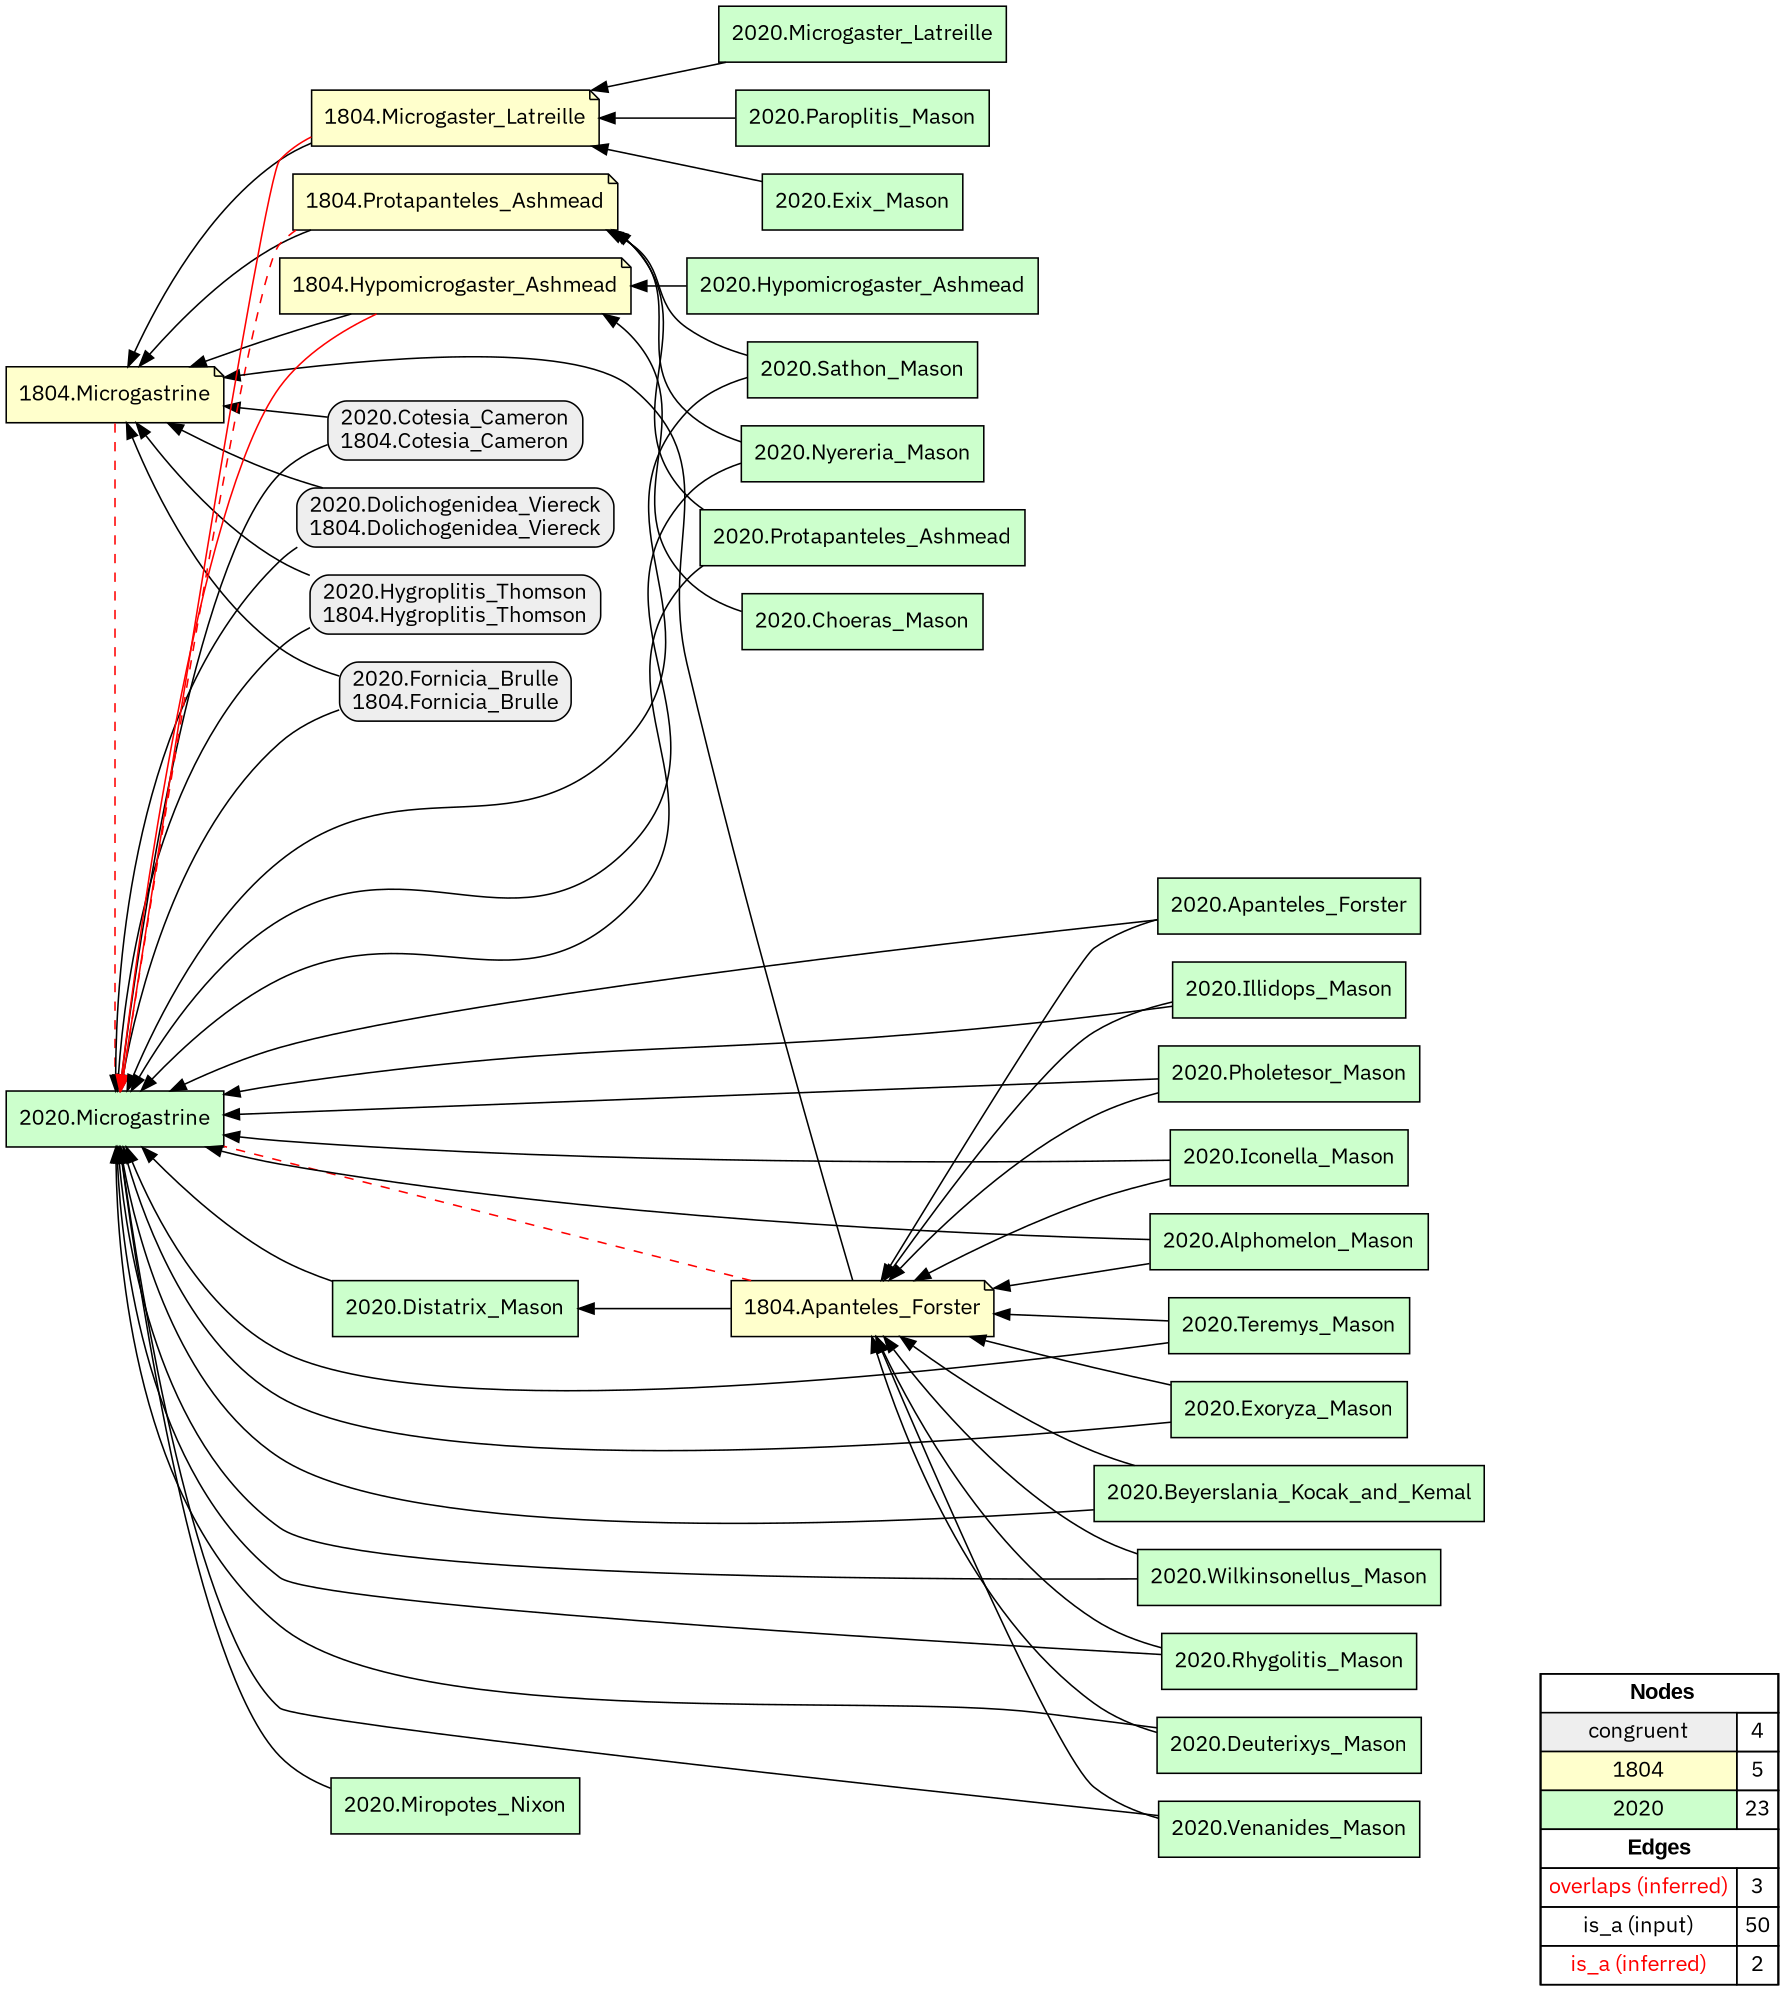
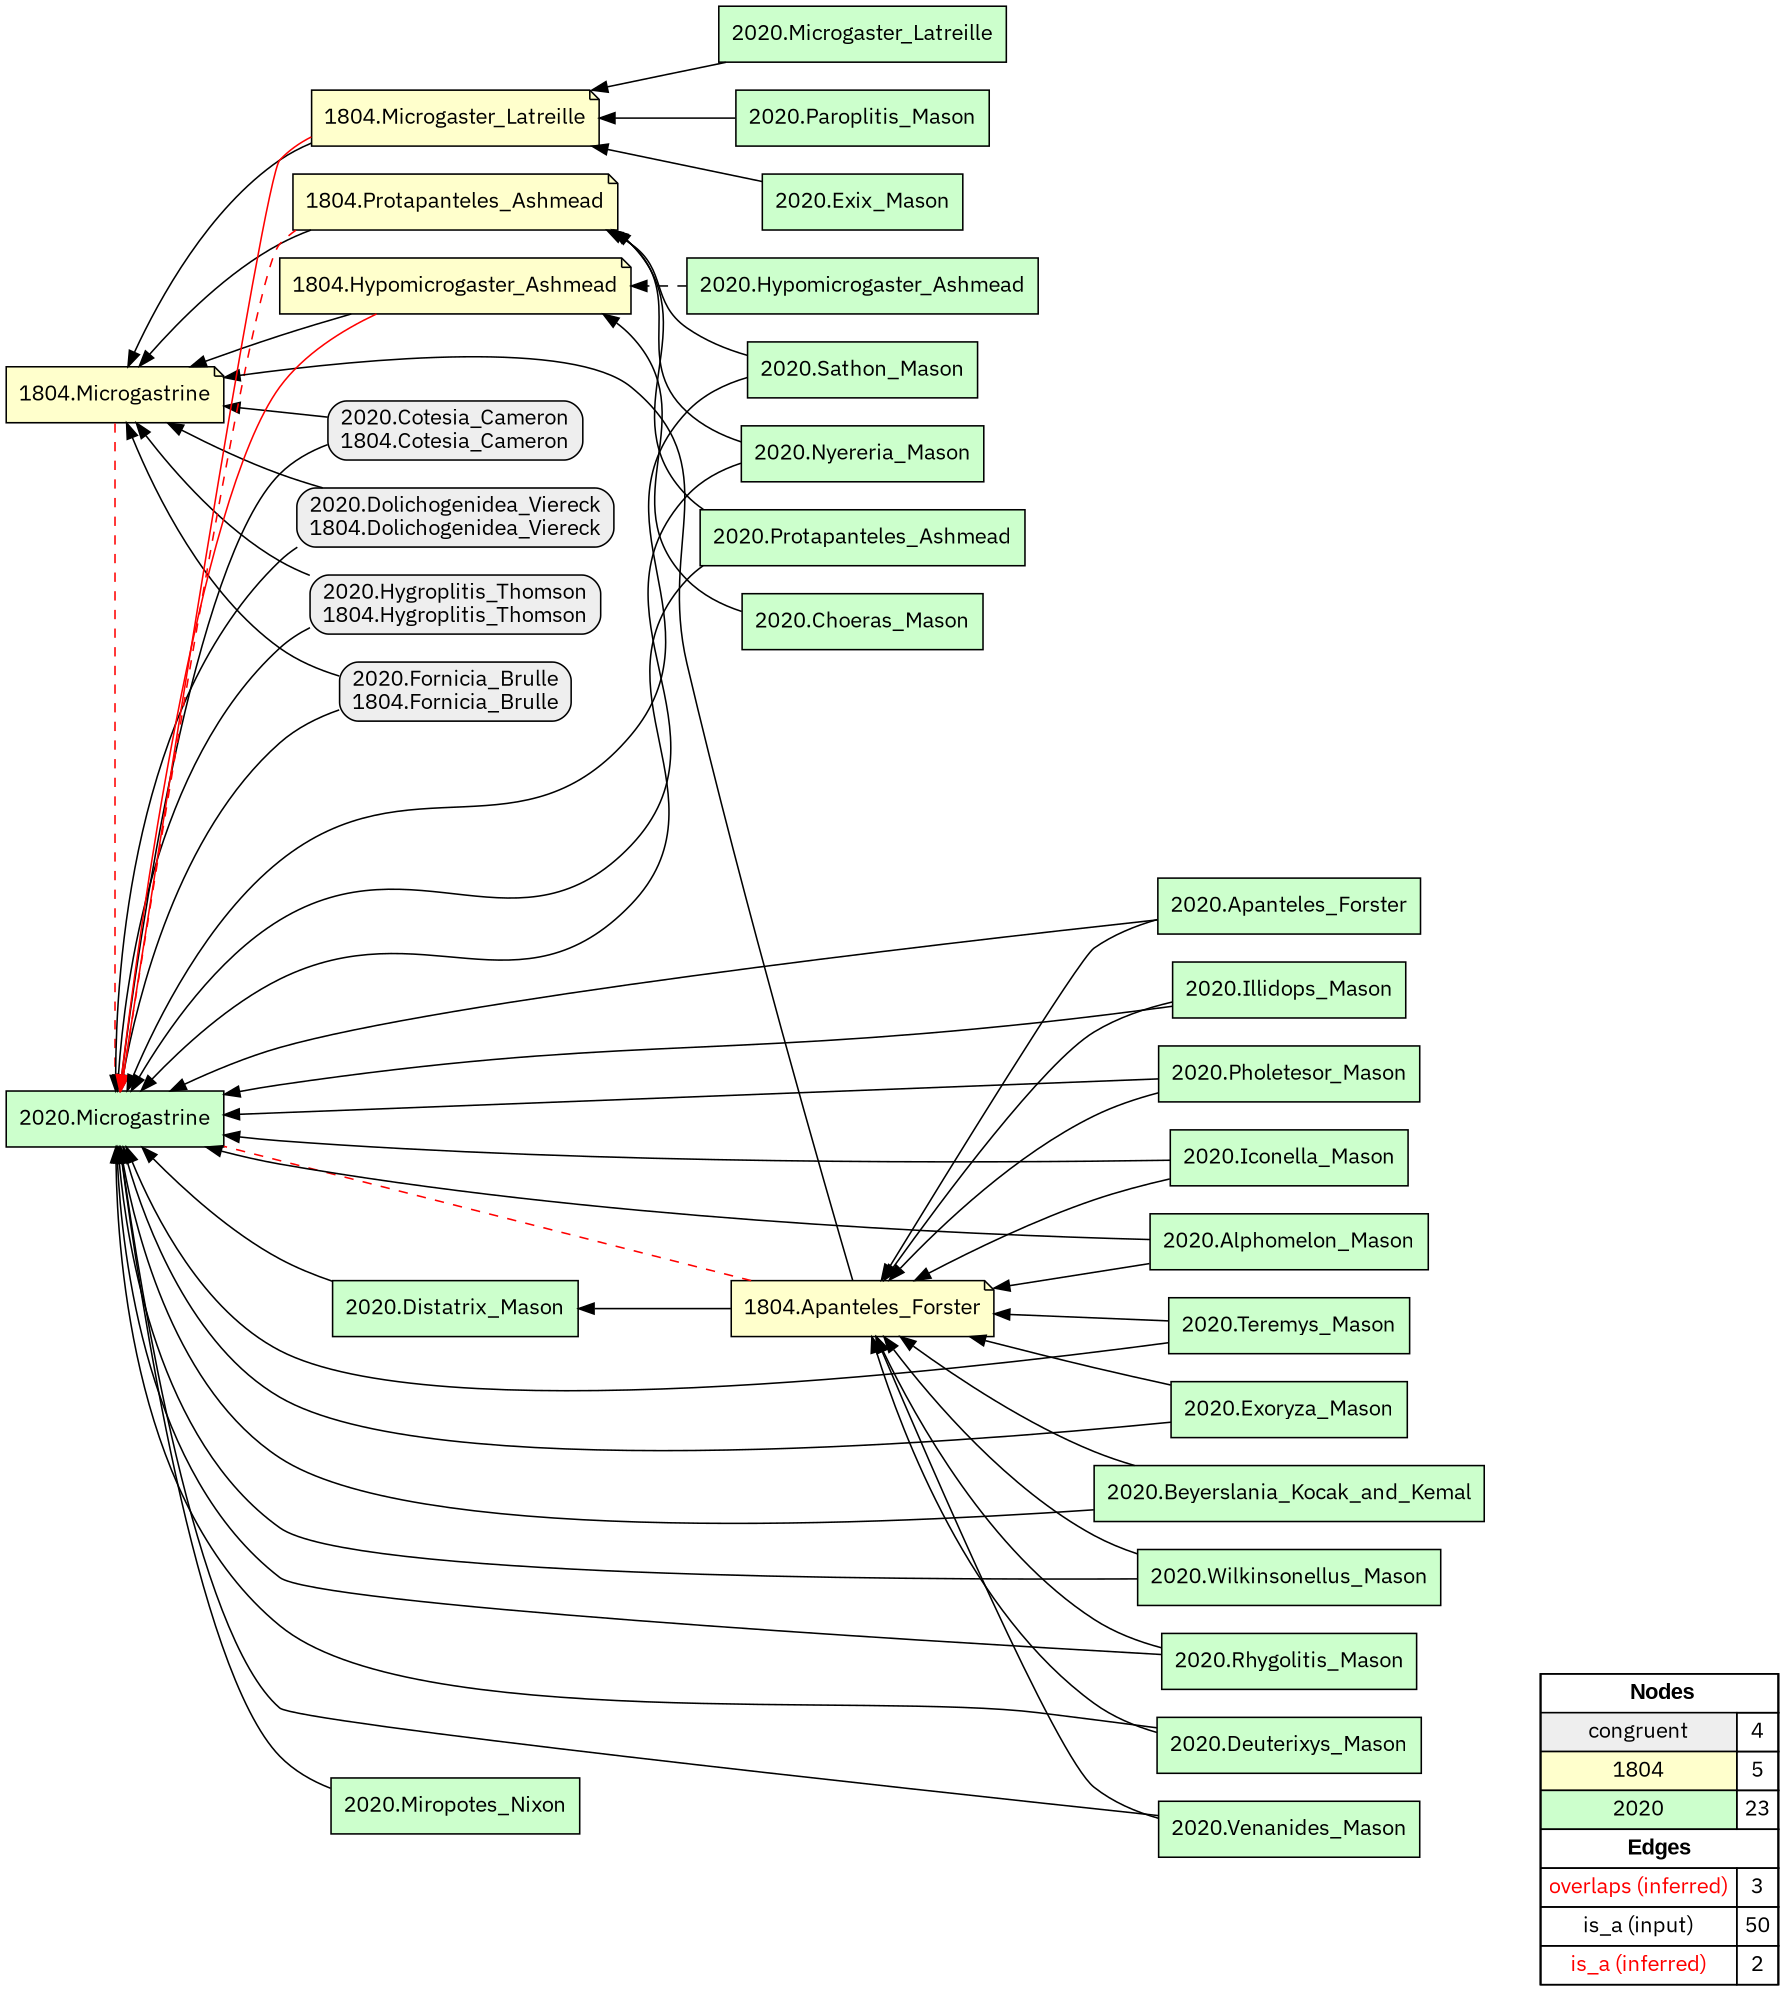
edge "2020.Hypomicrogaster_Ashmead" -> "1804.Hypomicrogaster_Ashmead": style solid -> dashed
